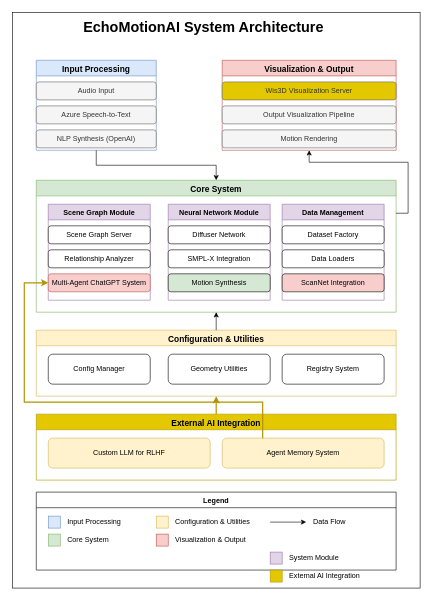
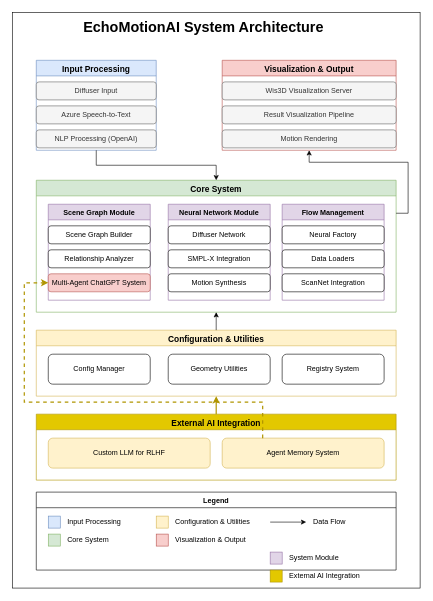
node "Audio Input": label "Audio Input" -> "Diffuser Input"
node "Wis3D Visualization Server": fillcolor #e3c800 -> #f5f5f5
node "Output Visualization Pipeline": label "Output Visualization Pipeline" -> "Result Visualization Pipeline"
node "NLP Synthesis (OpenAI)": label "NLP Synthesis (OpenAI)" -> "NLP Processing (OpenAI)"
node "Data Management": label "Data Management" -> "Flow Management"
node "Scene Graph Server": label "Scene Graph Server" -> "Scene Graph Builder"
node "Dataset Factory": label "Dataset Factory" -> "Neural Factory"
node "Motion Synthesis": fillcolor #d5e8d4 -> #ffffff
node "ScanNet Integration": fillcolor #f8cecc -> #ffffff
edge "Agent Memory System" -> "Multi-Agent ChatGPT System": style solid -> dashed
